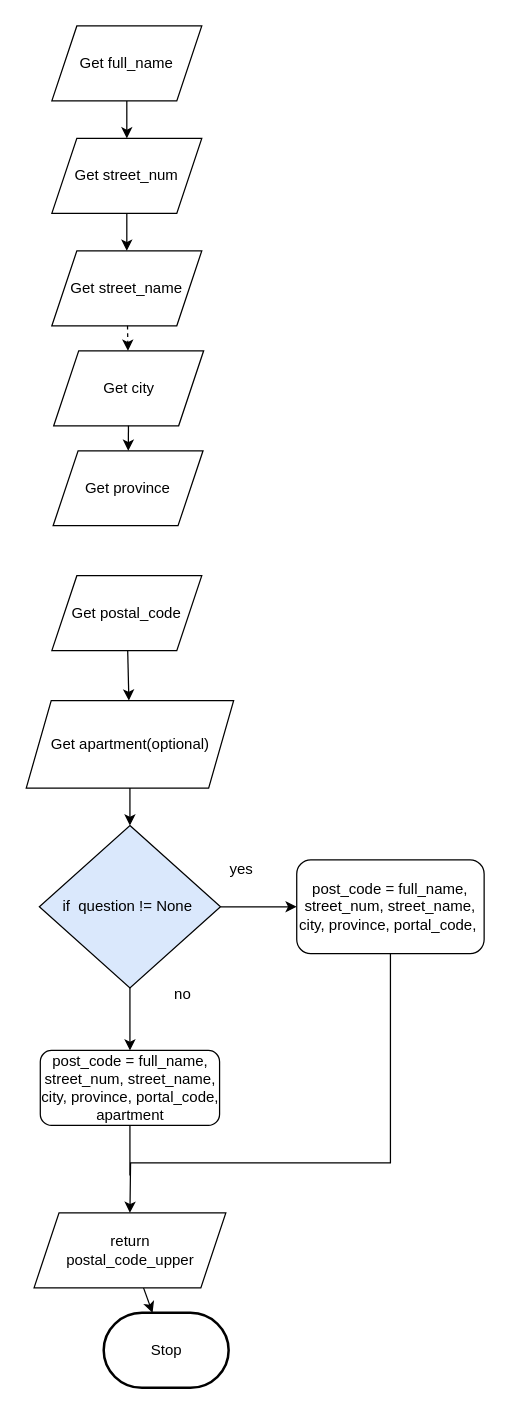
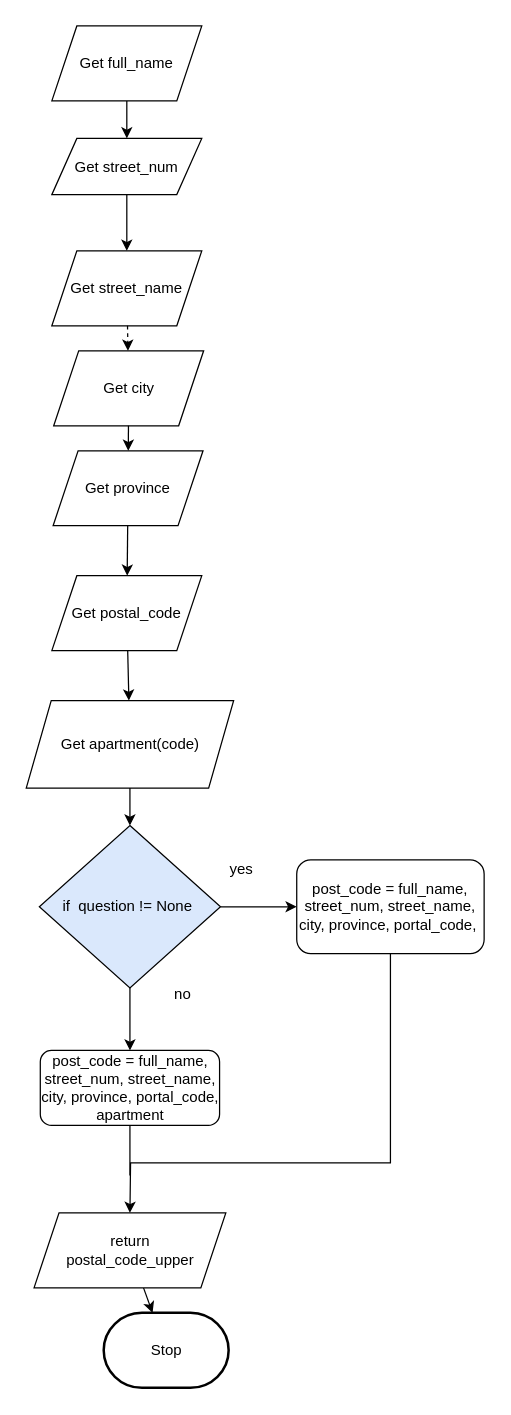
node "Get street_num": size 150x75 -> 150x56
edge "Get province" -> "Get postal_code": added
node "Get apartment(optional)": label "Get apartment(optional)" -> "Get apartment(code)"
